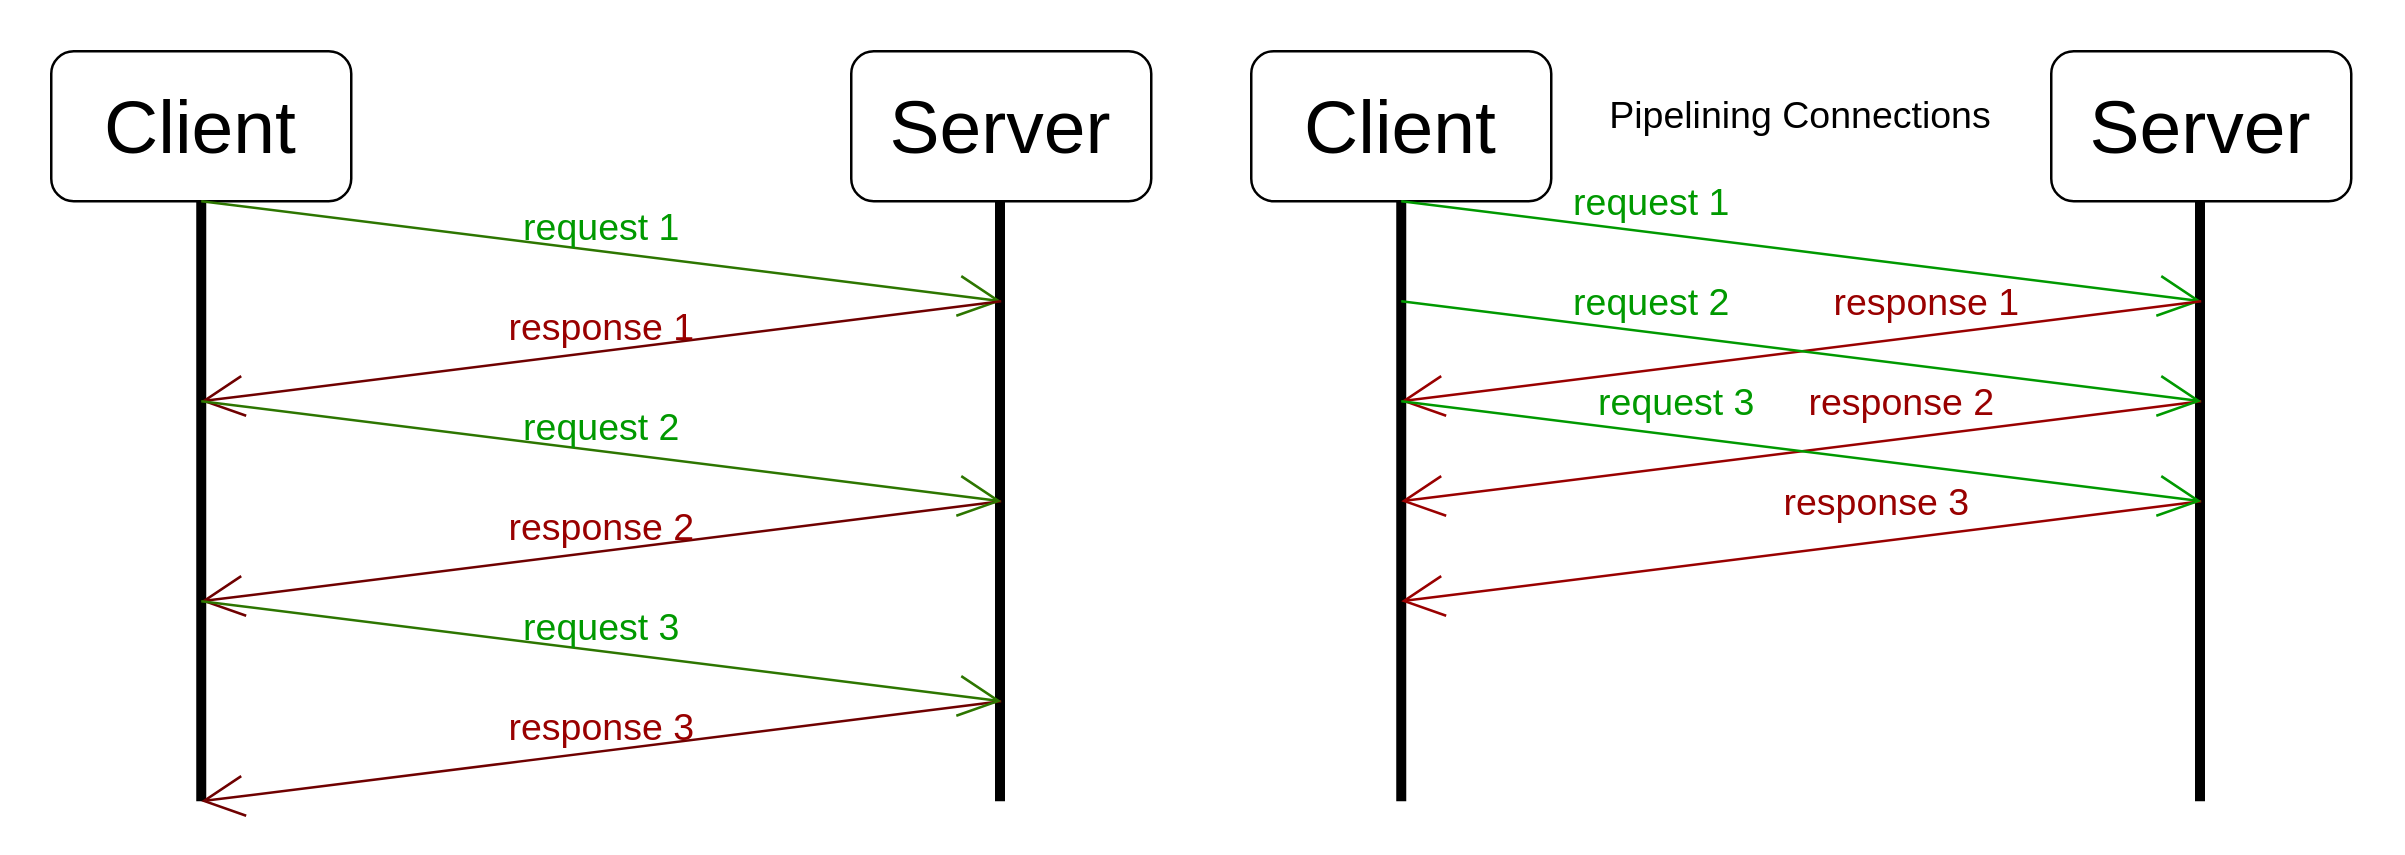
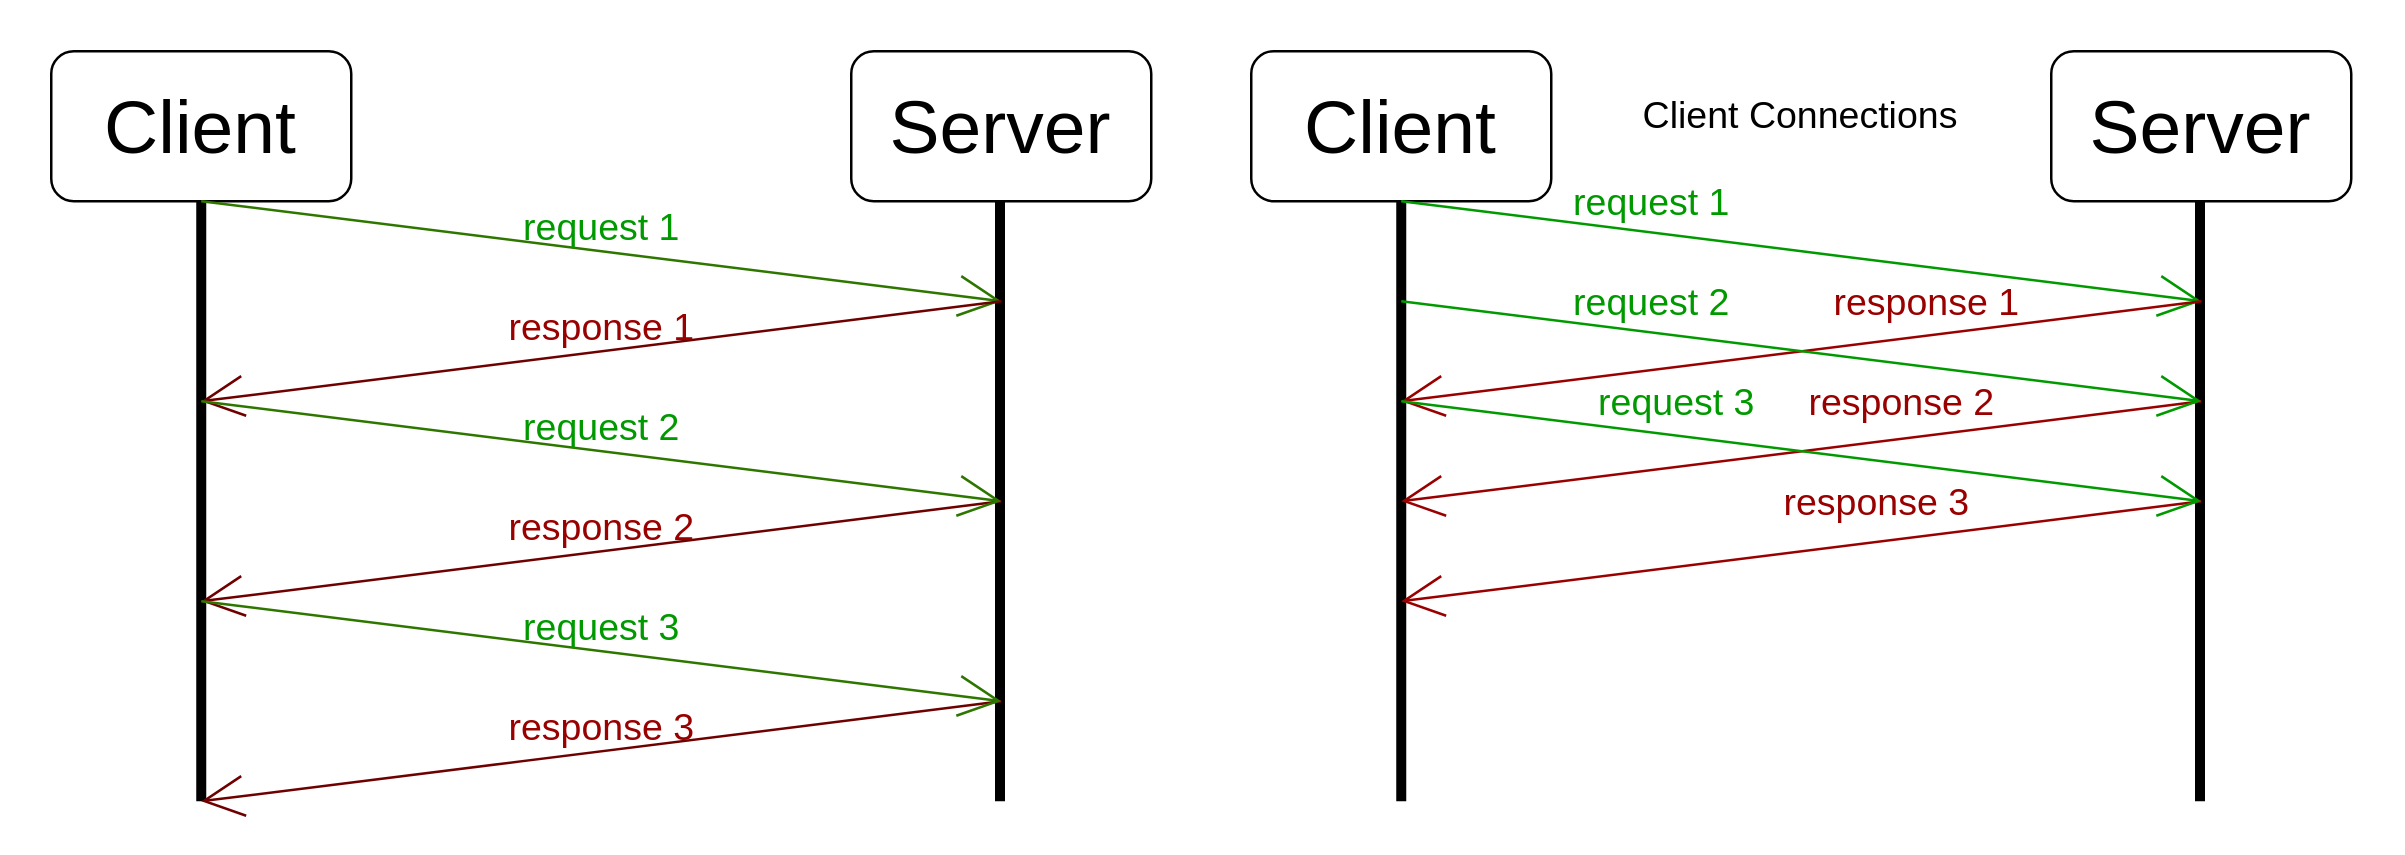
node "Pipelining Connections": label "Pipelining Connections" -> "Client Connections"
